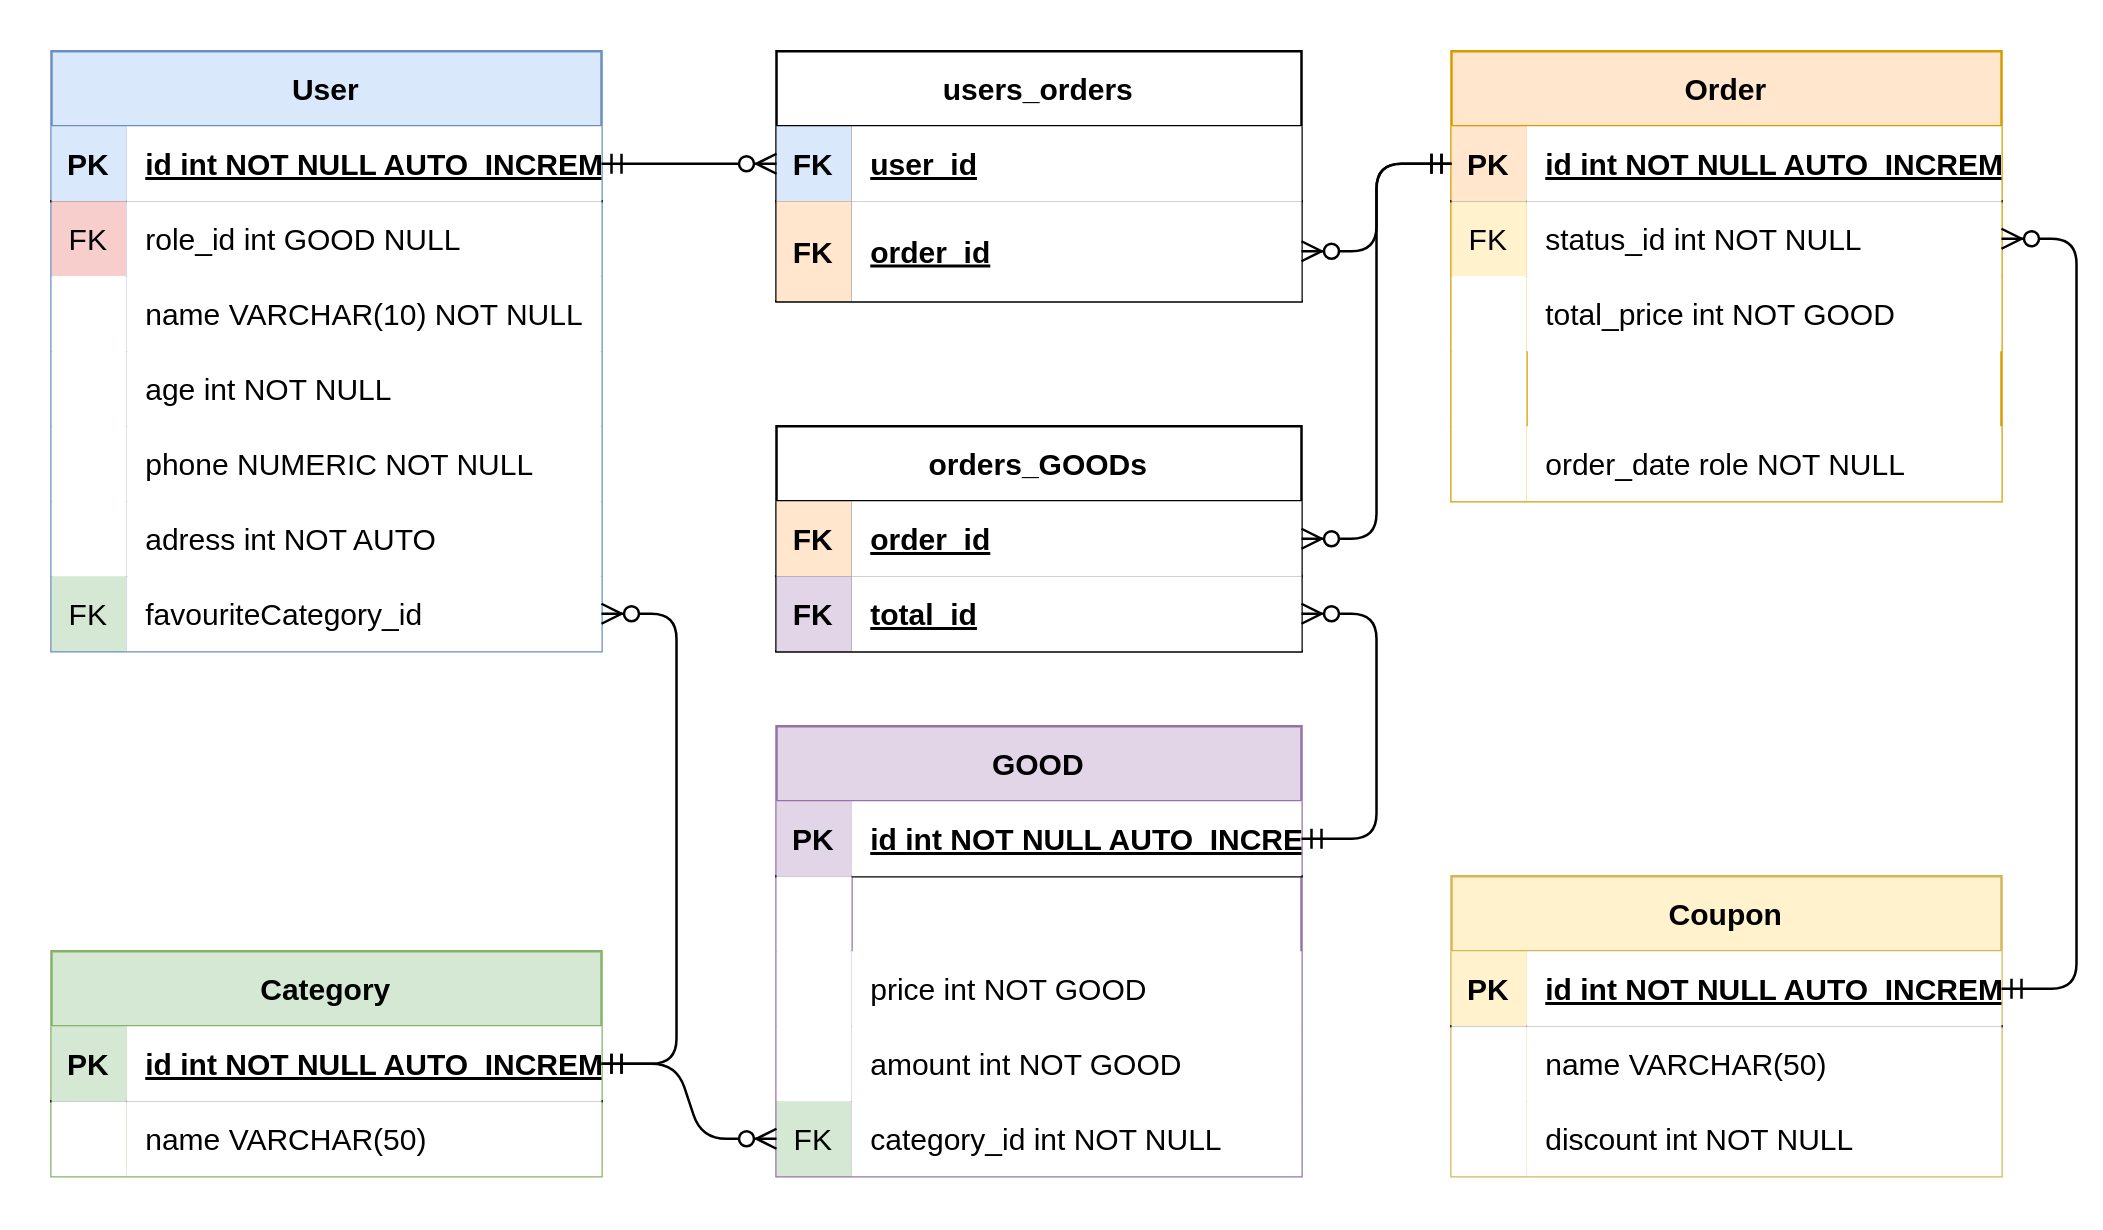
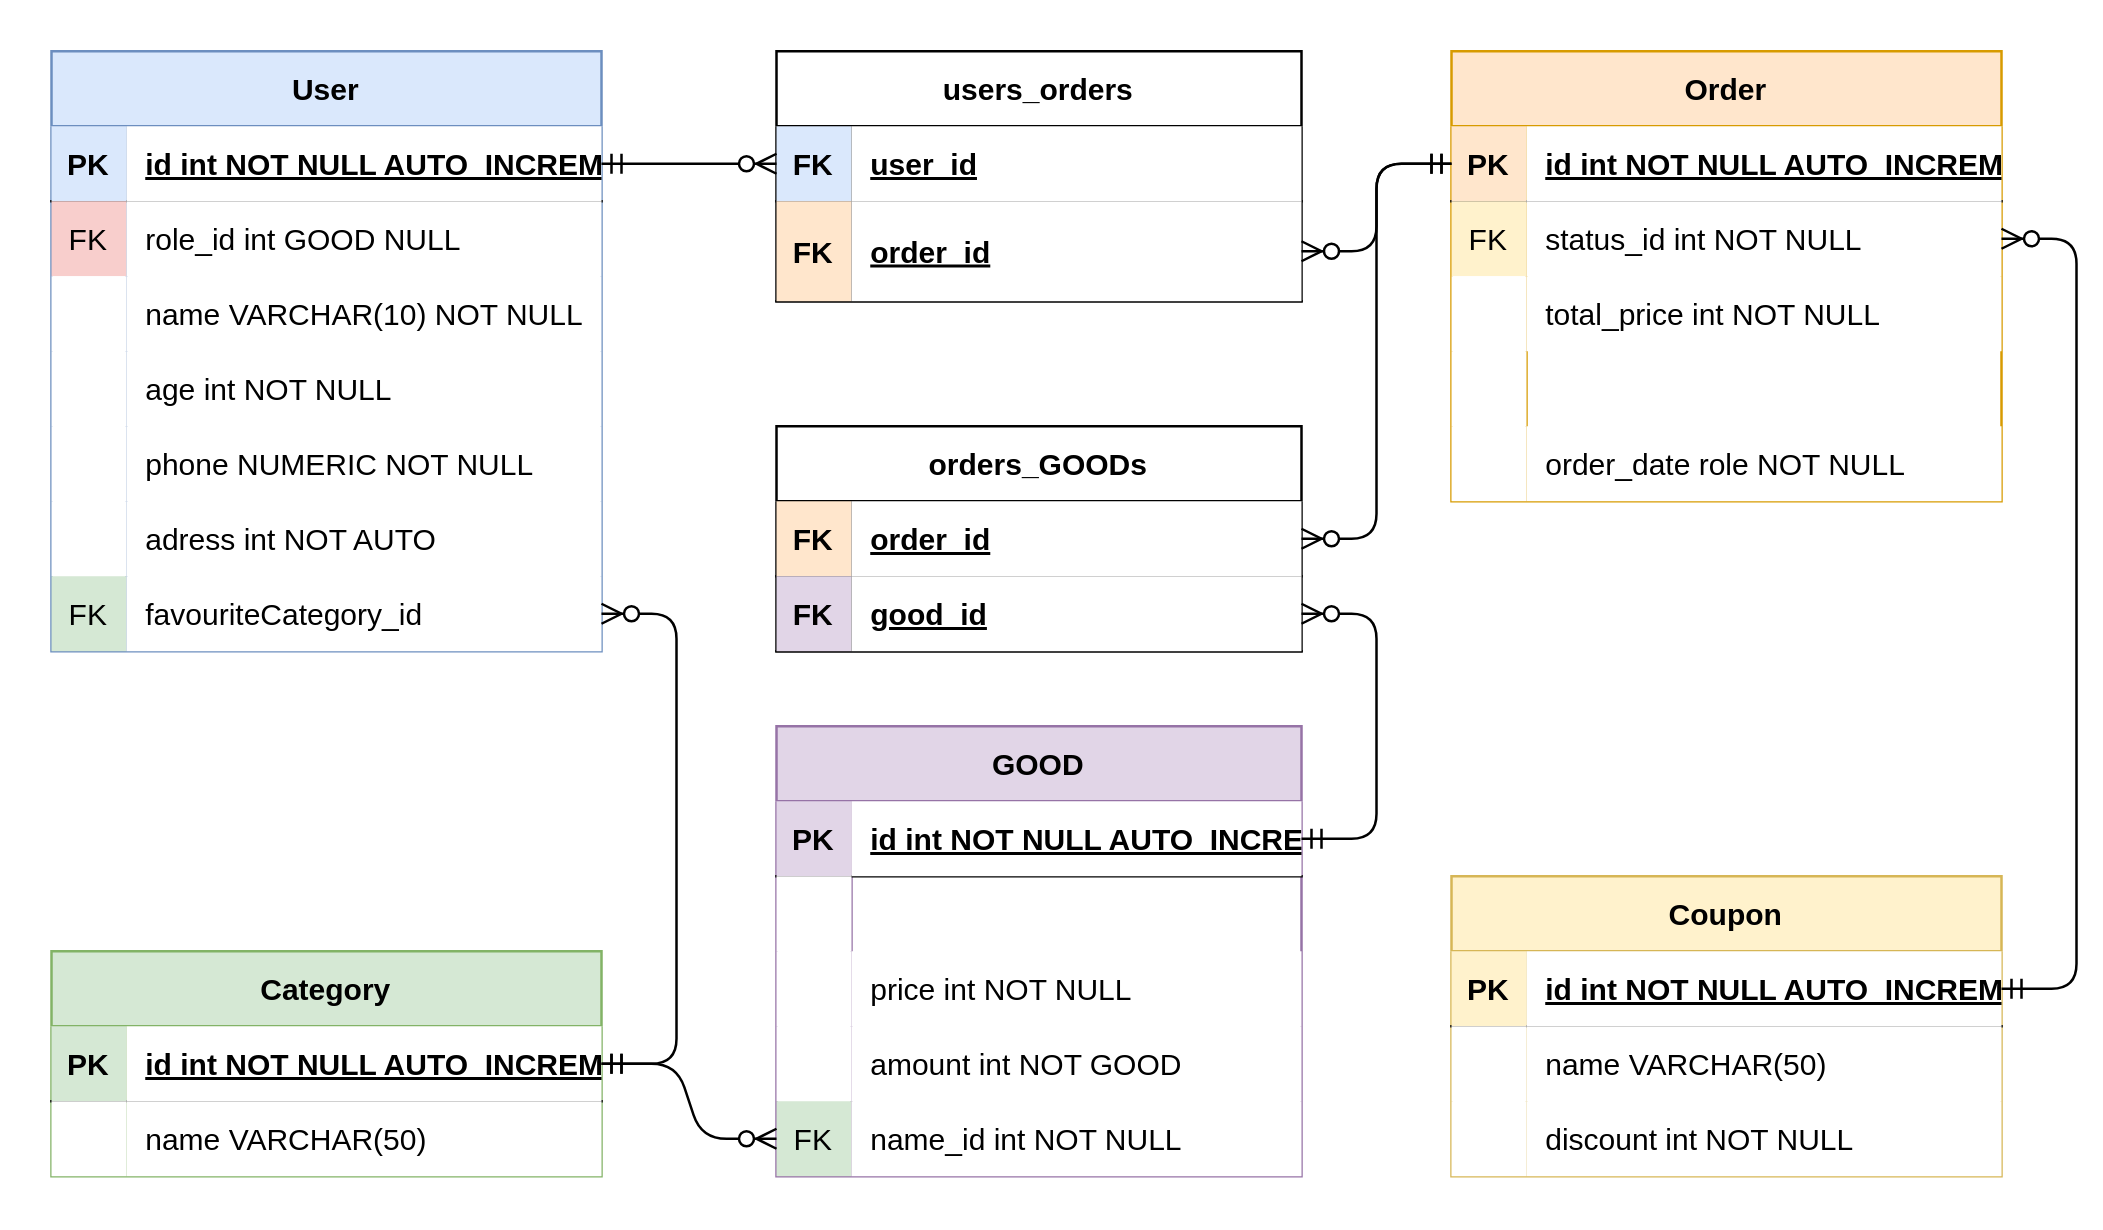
node "total_price int NOT GOOD": label "total_price int NOT GOOD" -> "total_price int NOT NULL"
node "total_id": label "total_id" -> "good_id"
node "price int NOT GOOD": label "price int NOT GOOD" -> "price int NOT NULL"
node "category_id int NOT NULL": label "category_id int NOT NULL" -> "name_id int NOT NULL"
